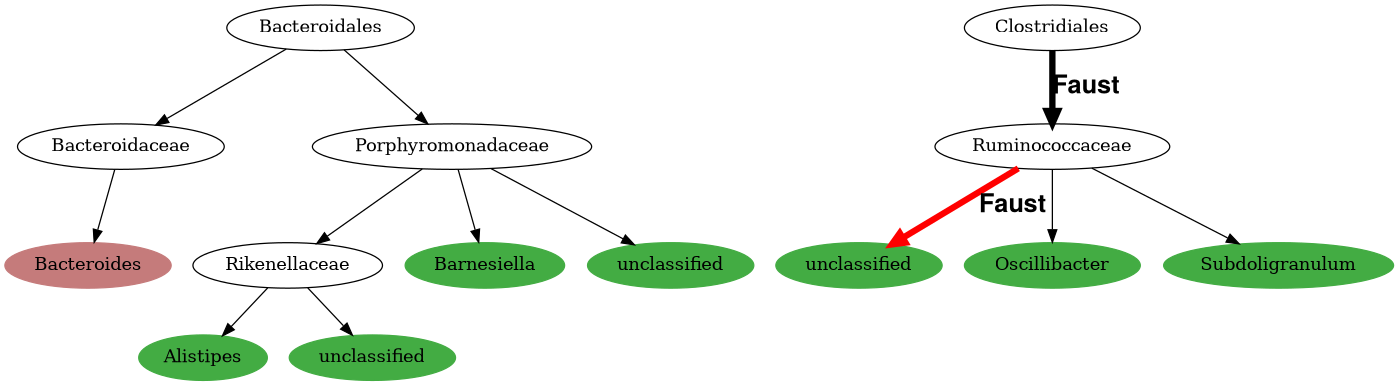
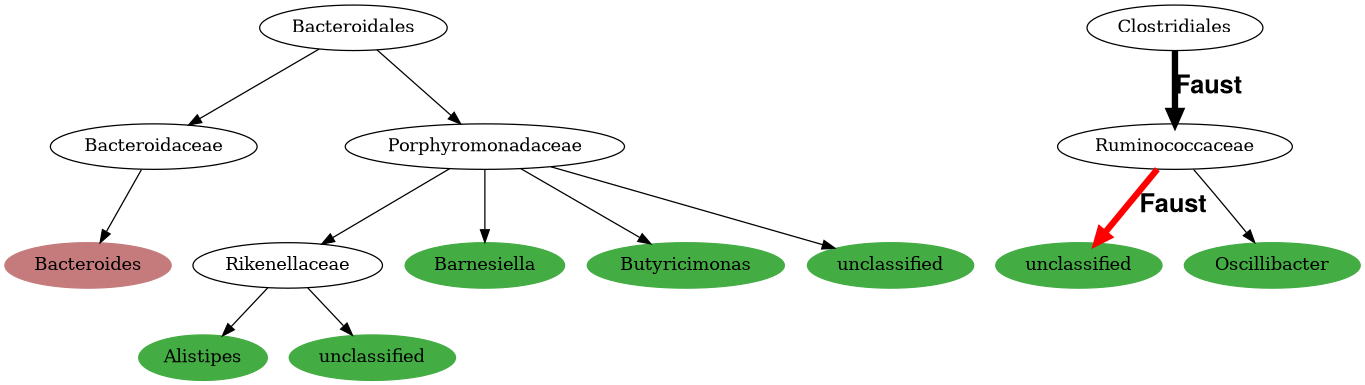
node "Butyricimonas": added
node "Subdoligranulum": removed
